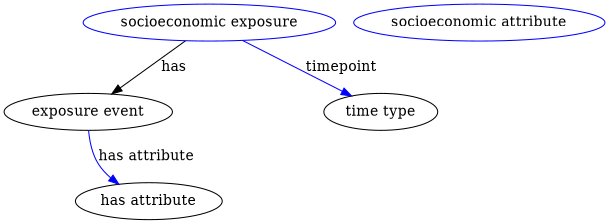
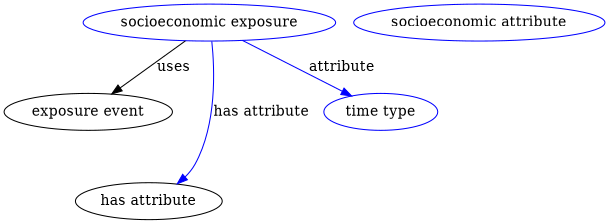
edge "socioeconomic exposure" -> "exposure event": label "has" -> "uses"
edge "socioeconomic exposure" -> "time type": label "timepoint" -> "attribute"
node "time type": color black -> blue
edge "exposure event" -> "has attribute": now "socioeconomic exposure" -> "has attribute"
